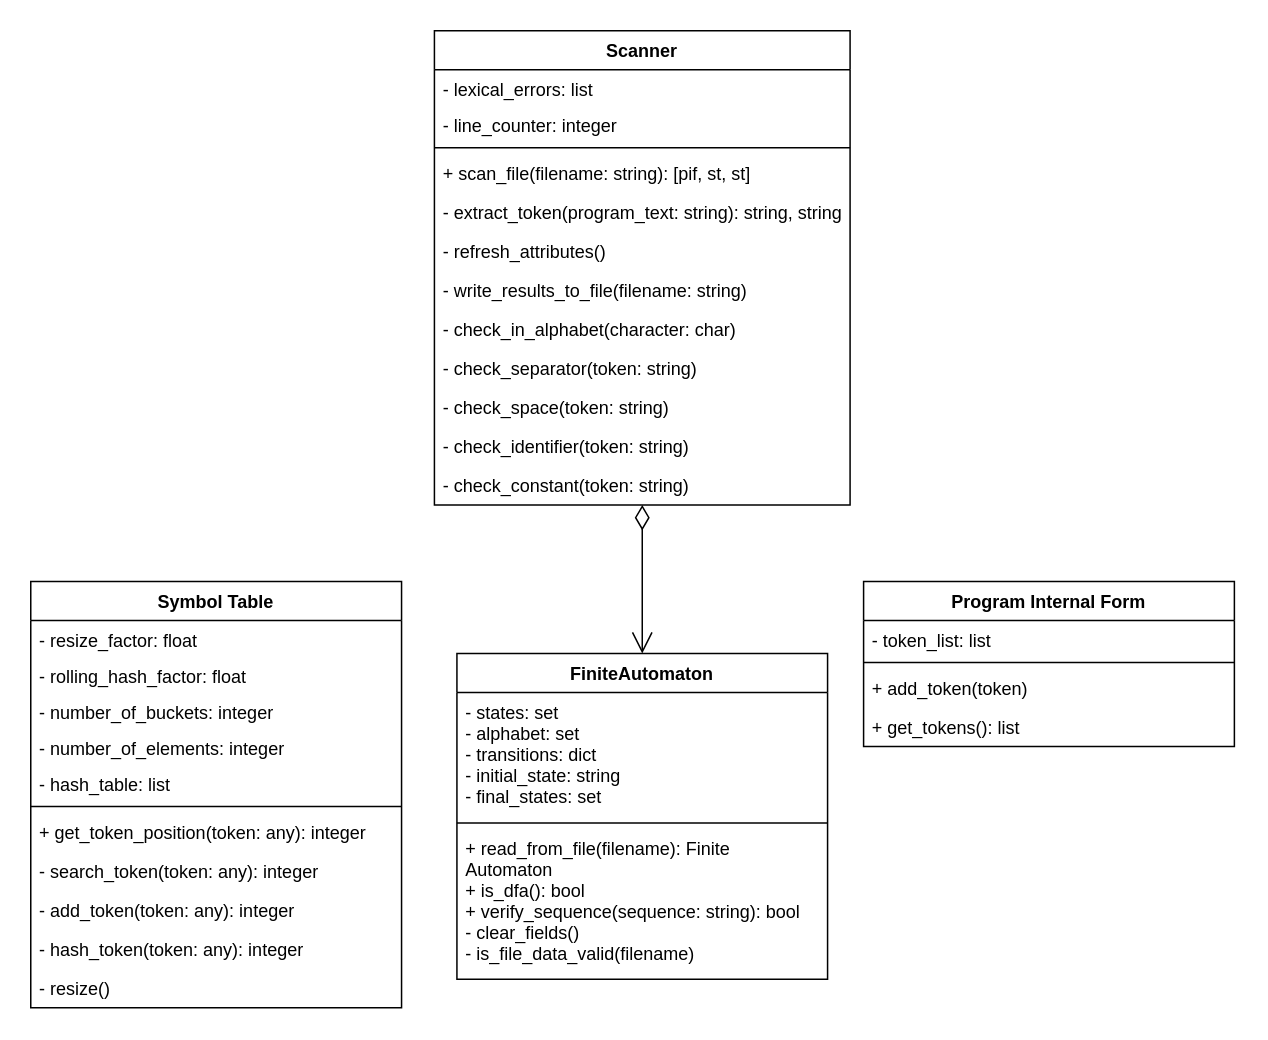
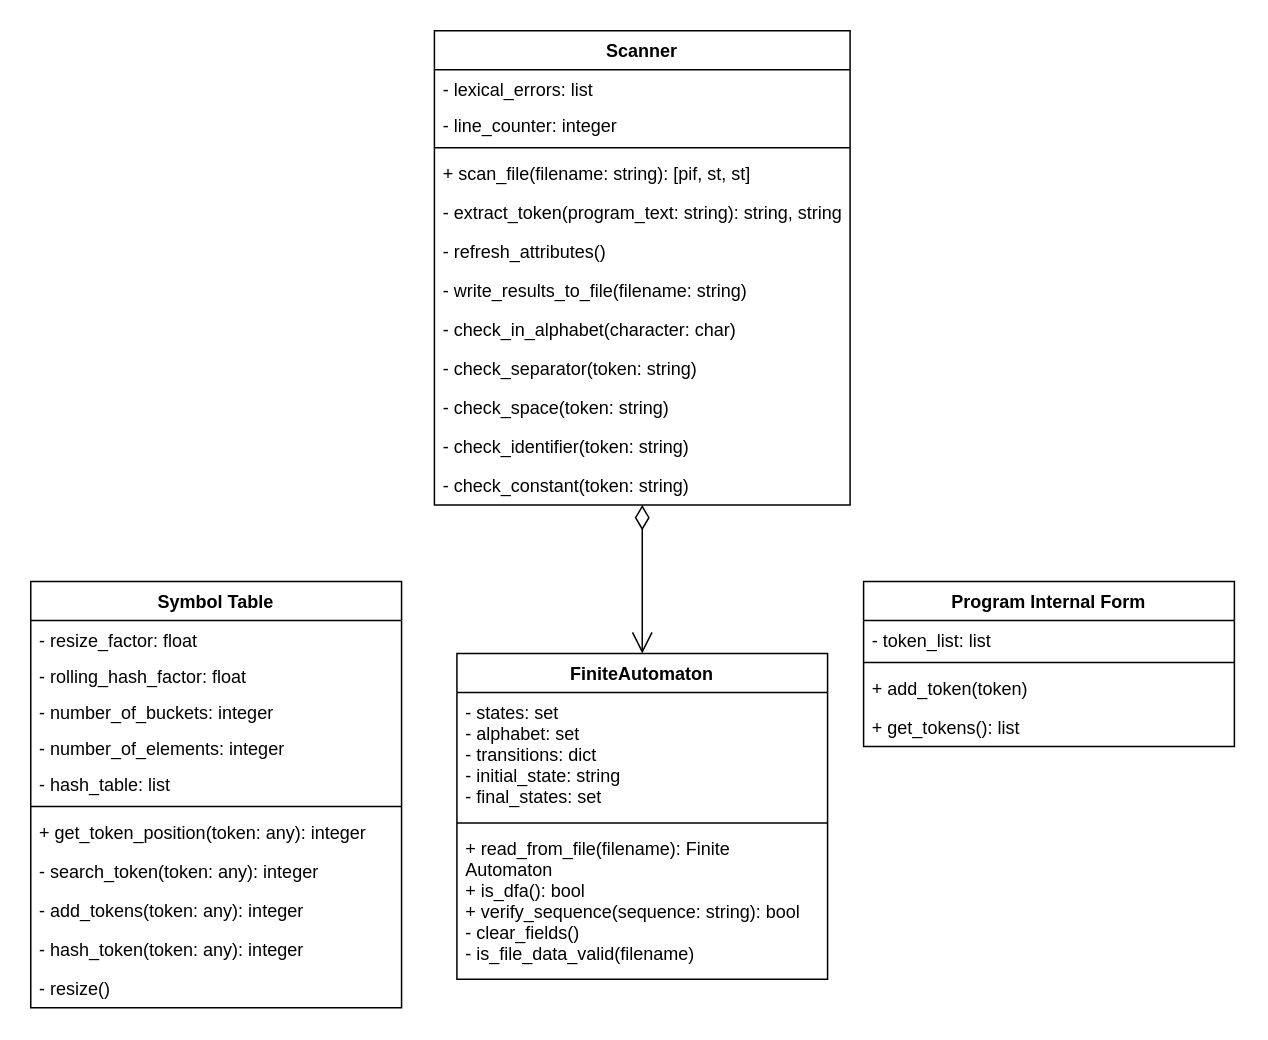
node "- add_token(token: any): integer": label "- add_token(token: any): integer" -> "- add_tokens(token: any): integer"
